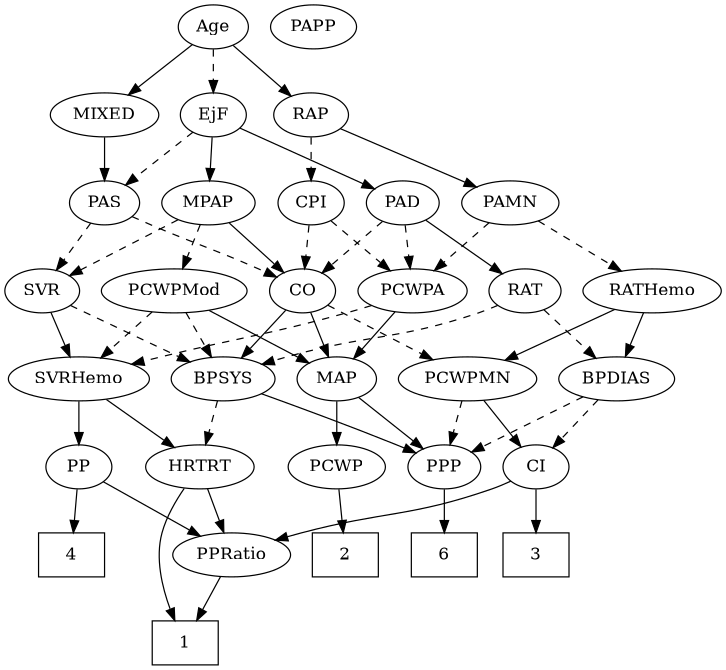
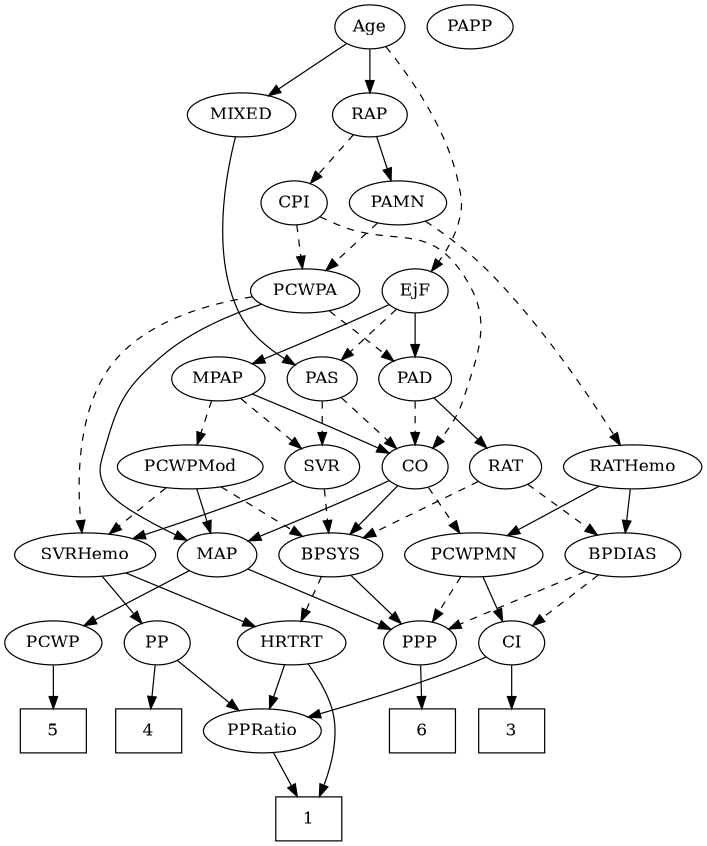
edge "PAD" -> "PCWPA": reversed
node "2": label "2" -> "5"
